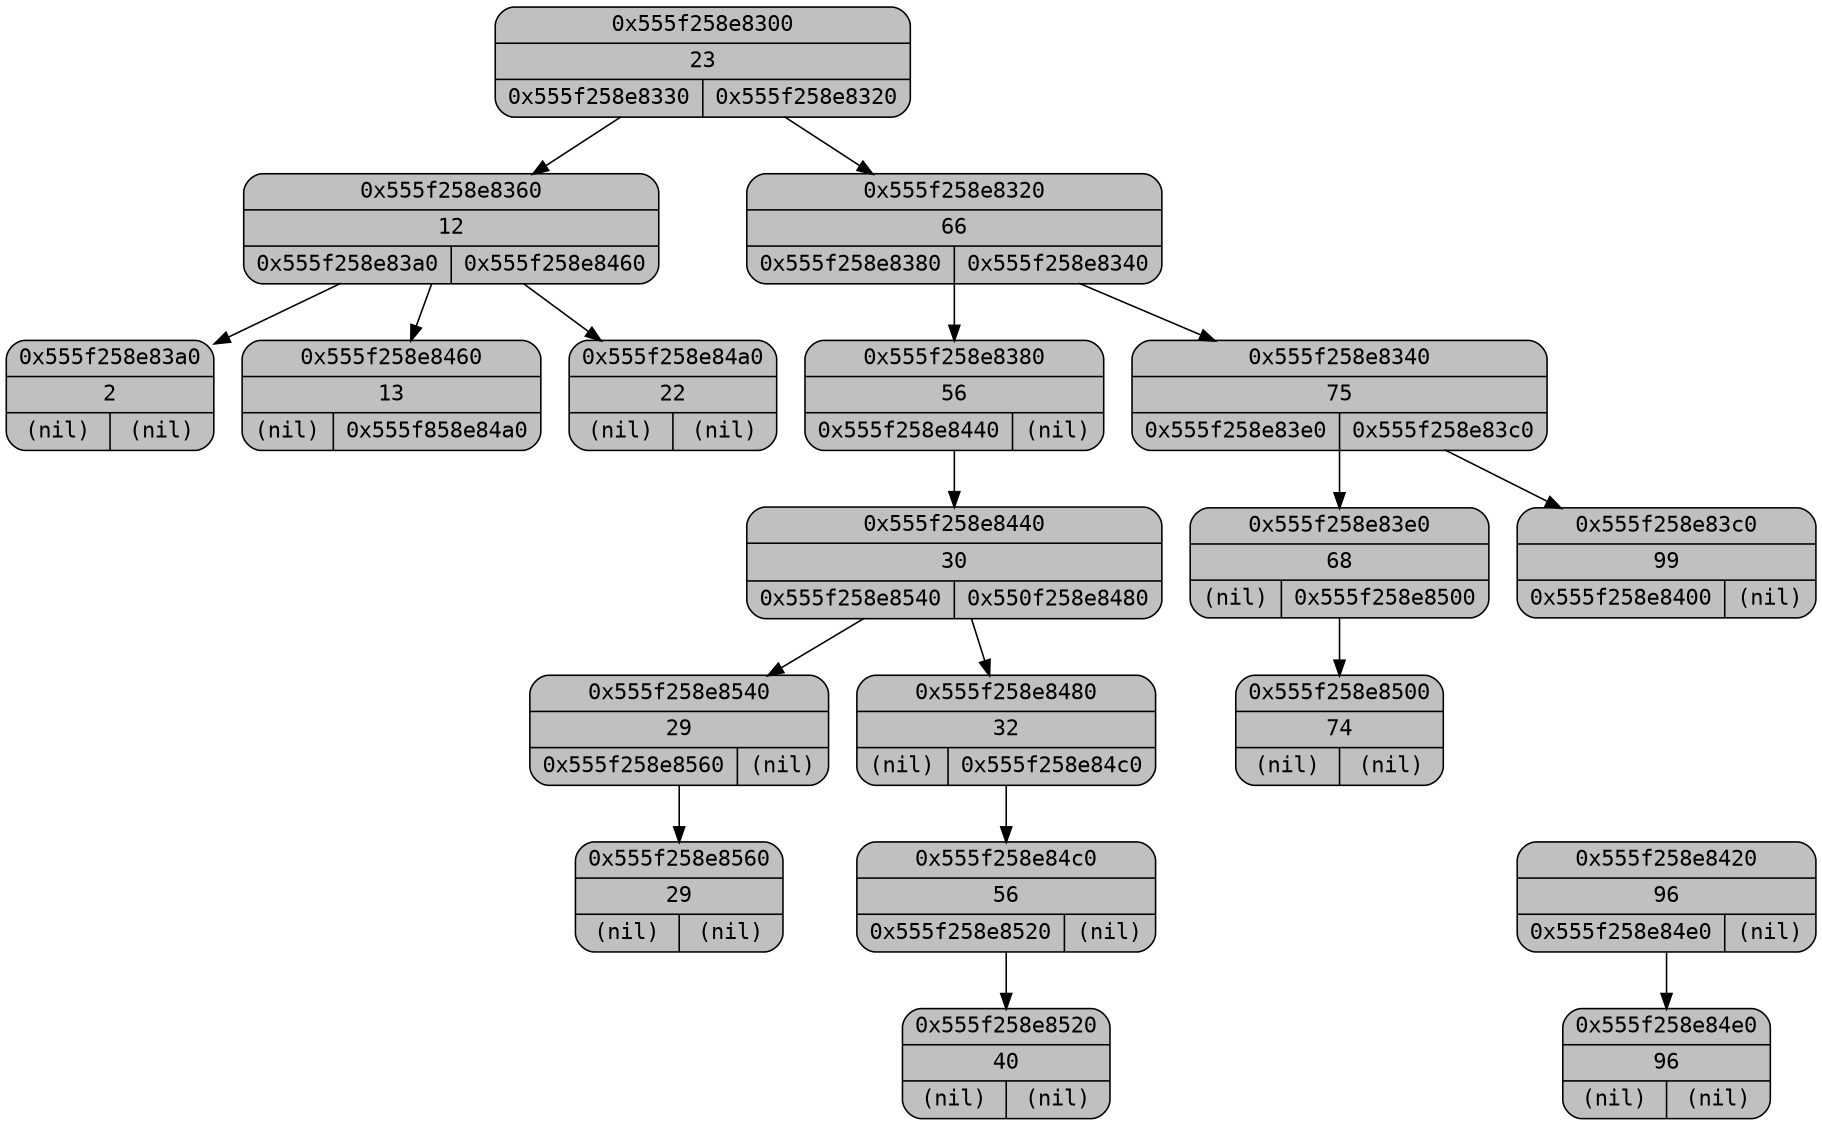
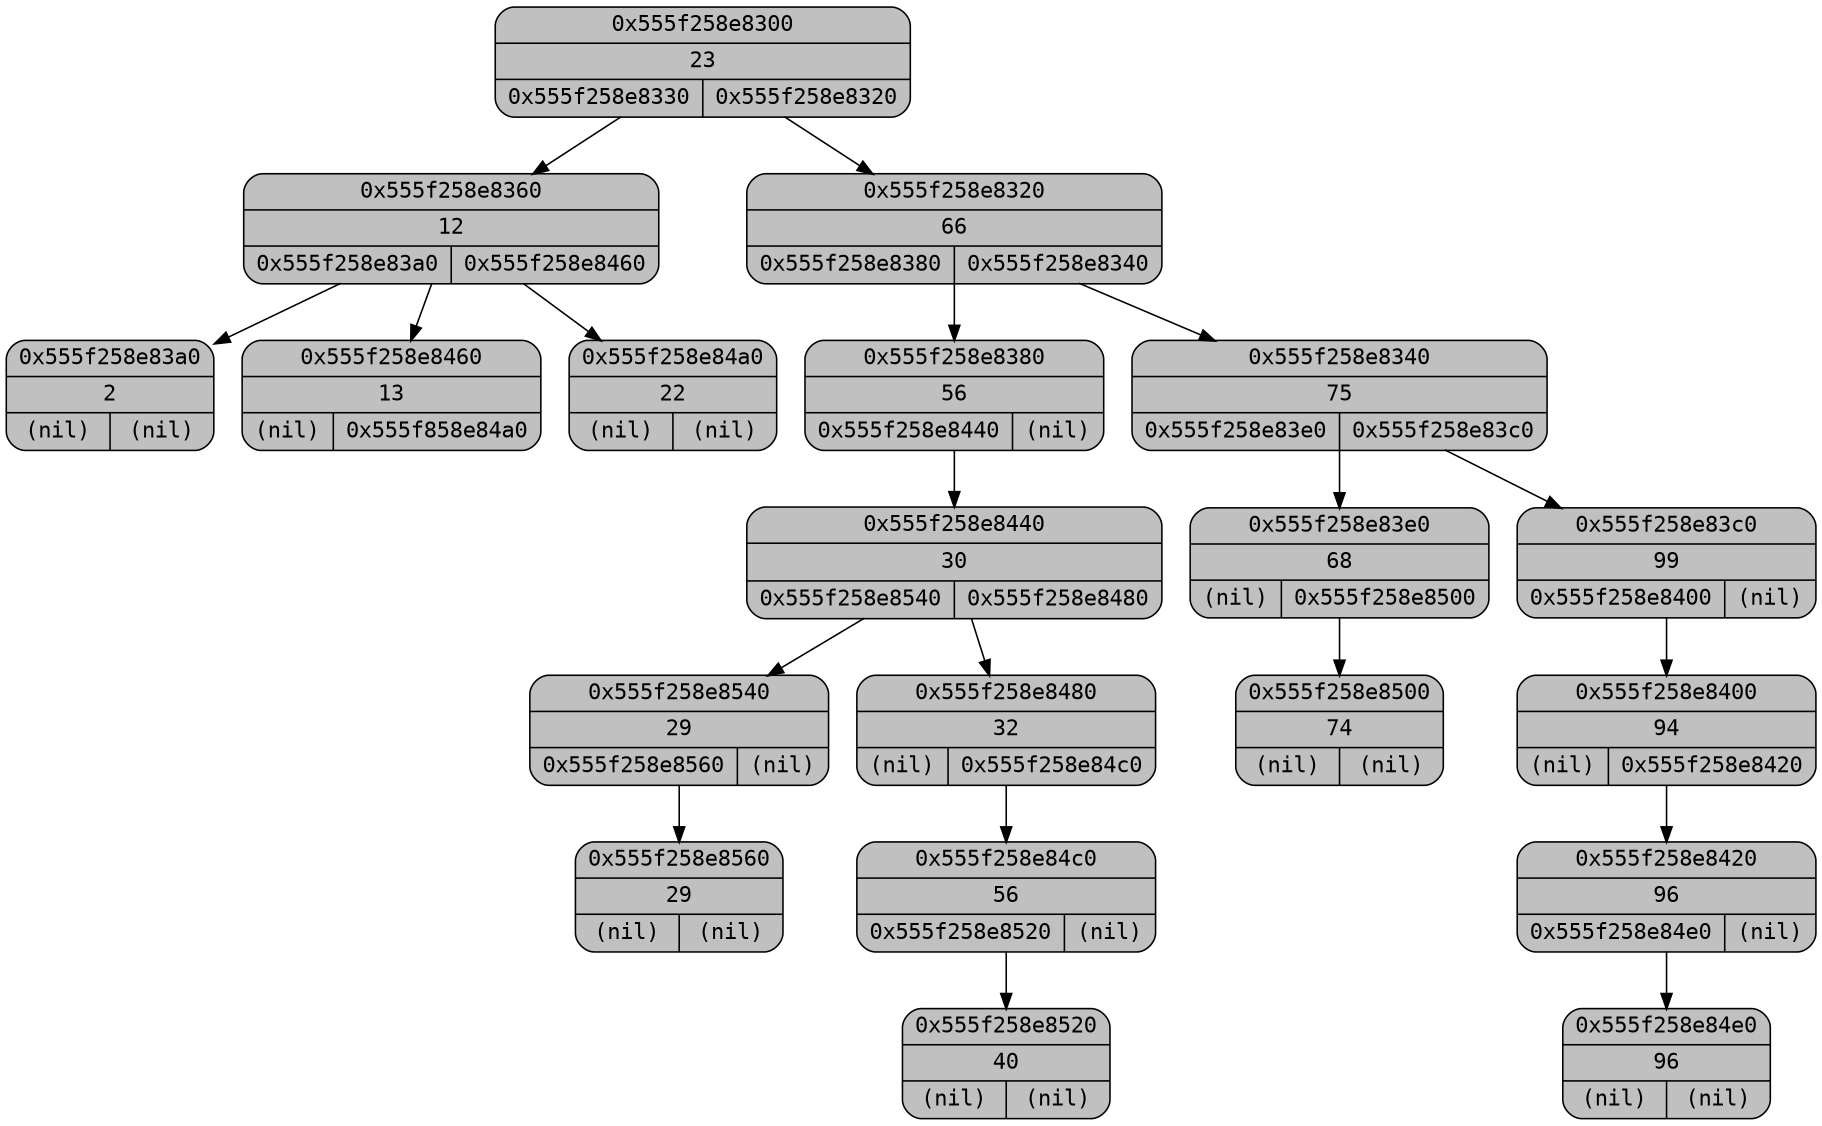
node "0x555f258e8440": text "0x550f258e8480" -> "0x555f258e8480"
node "0x555f258e8400": added
